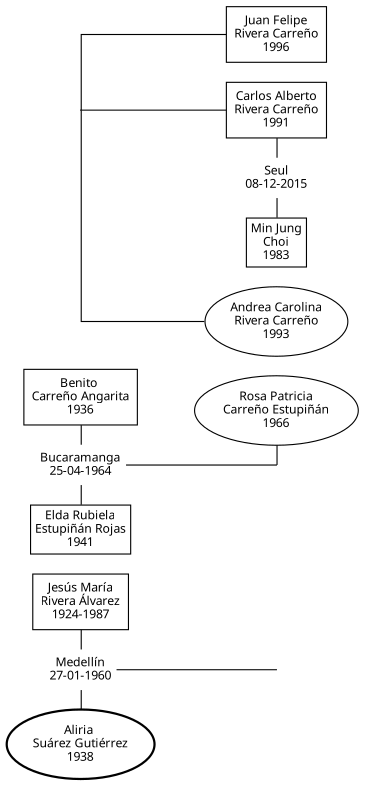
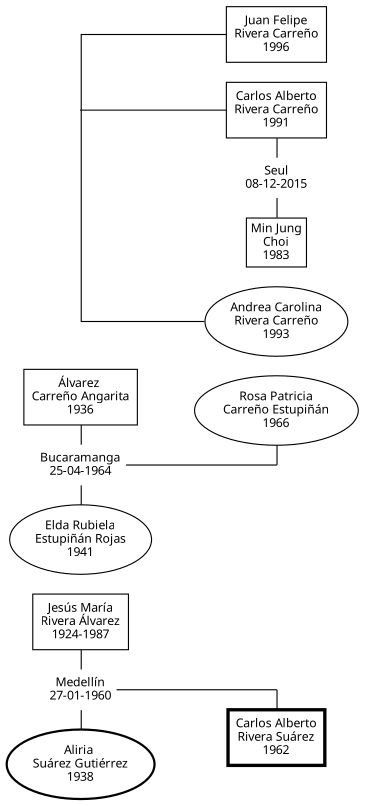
node "Benito Carreño Angarita 1936": label "Benito Carreño Angarita 1936" -> "Álvarez Carreño Angarita 1936"
node "Elda Rubiela Estupiñán Rojas 1941": shape box -> ellipse
node "Carlos Alberto Rivera Suárez 1962": added
